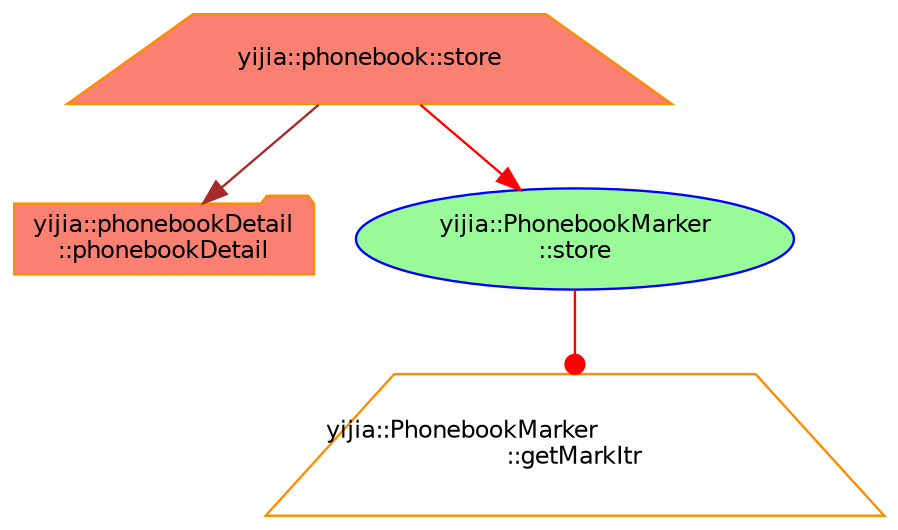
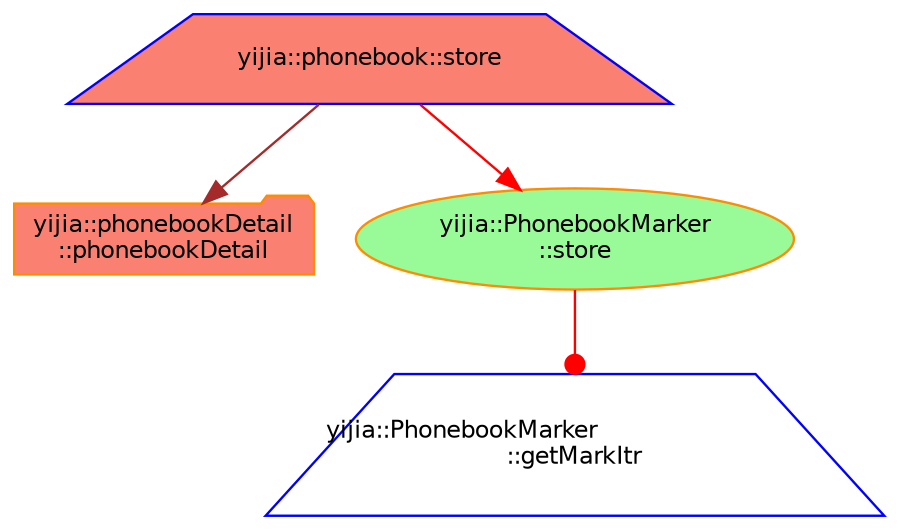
node "yijia::phonebook::store": color darkorange -> blue
node "yijia::PhonebookMarker ::store": color blue -> darkorange
node "yijia::PhonebookMarker ::getMarkItr": color darkorange -> blue
